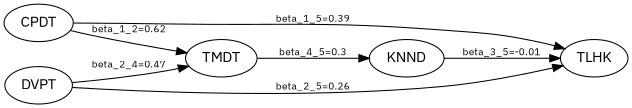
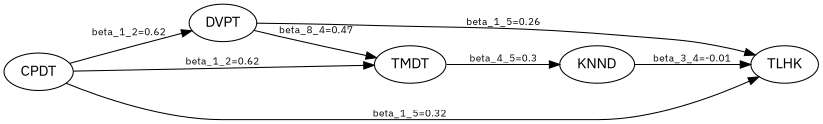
edge "CPDT" -> "TLHK": label "beta_1_5=0.39" -> "beta_1_5=0.32"
edge "CPDT" -> "DVPT": added, label "beta_1_2=0.62"
edge "KNND" -> "TLHK": label "beta_3_5=-0.01" -> "beta_3_4=-0.01"
edge "DVPT" -> "TMDT": label "beta_2_4=0.47" -> "beta_8_4=0.47"
edge "DVPT" -> "TLHK": label "beta_2_5=0.26" -> "beta_1_5=0.26"
